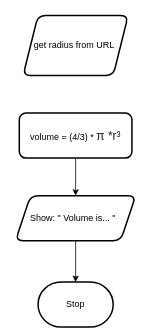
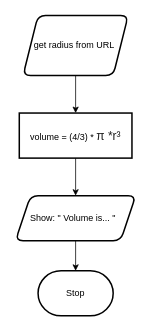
edge "get radius from URL" -> "volume = (4/3) * π *r³": added
node "volume = (4/3) * π *r³": shape rounded rectangle -> rectangle
node "Stop": moved (75, 304) -> (75, 293)
